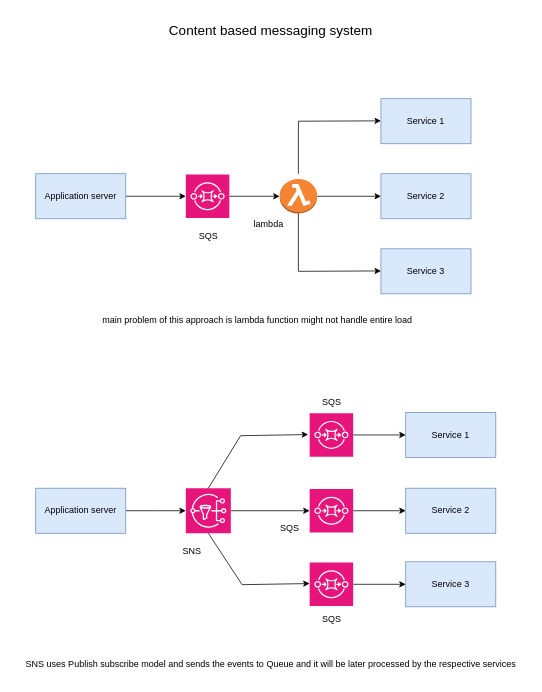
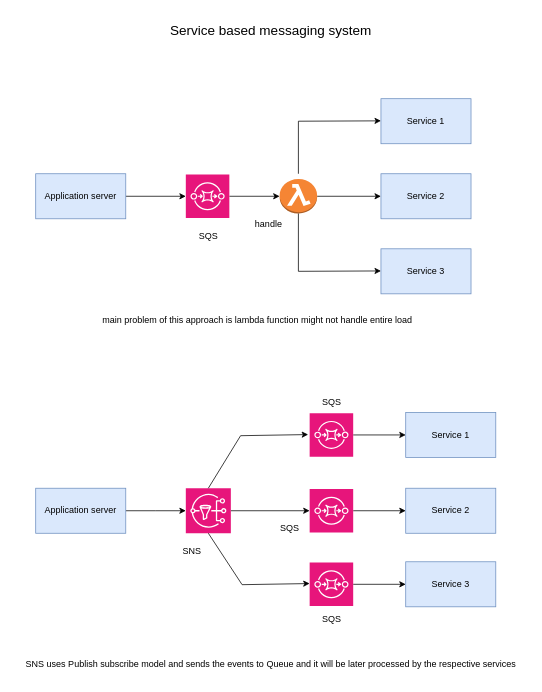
node "Content based messaging system": label "Content based messaging system" -> "Service based messaging system"
node "lambda": label "lambda" -> "handle"
